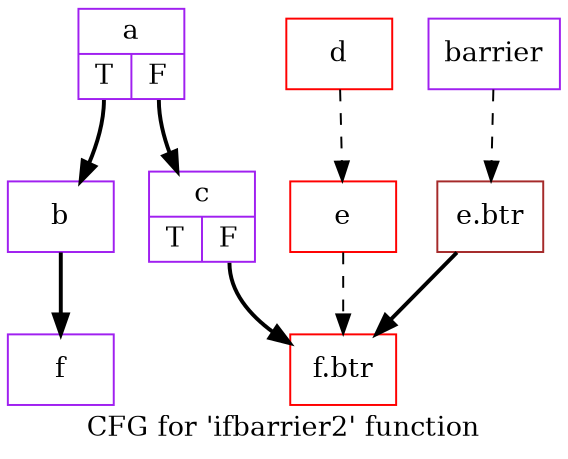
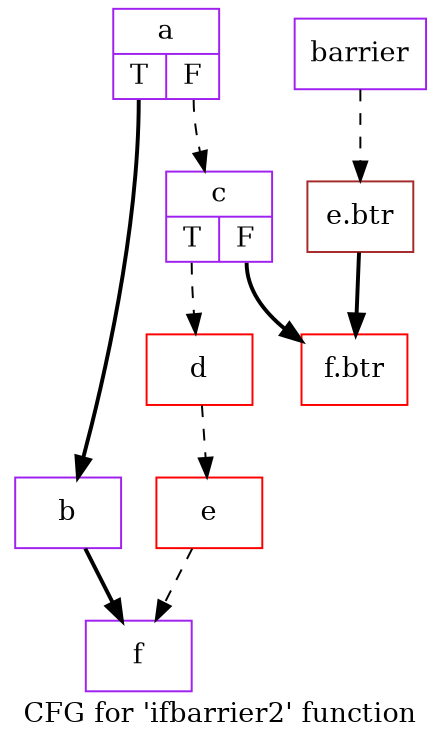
edge "a" -> "c": style bold -> dashed
edge "e" -> "f.btr": now "e" -> "f"
edge "c" -> "d": added
